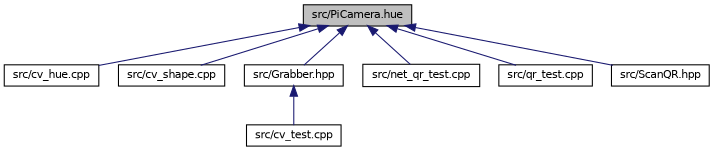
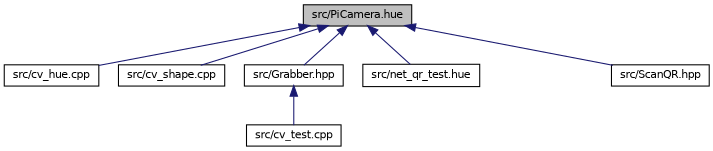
node "src/net_qr_test.cpp": label "src/net_qr_test.cpp" -> "src/net_qr_test.hue"
node "src/qr_test.cpp": removed
